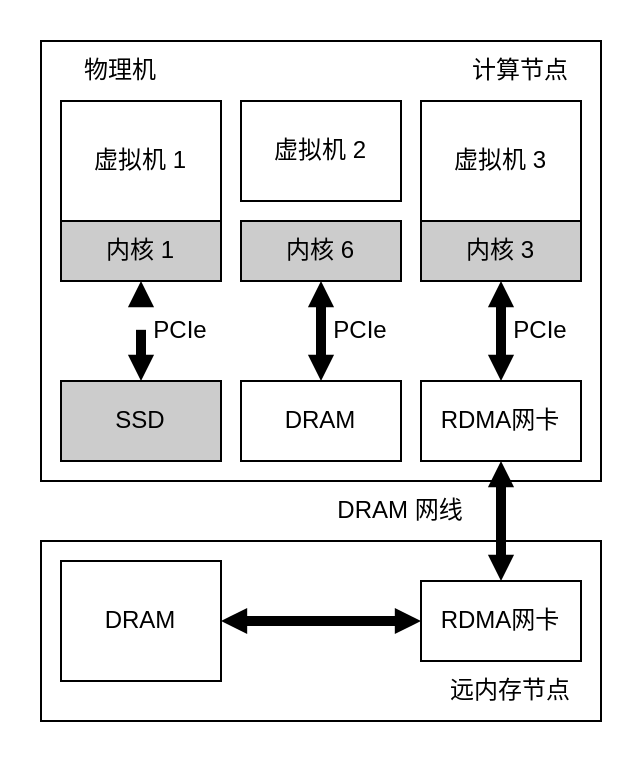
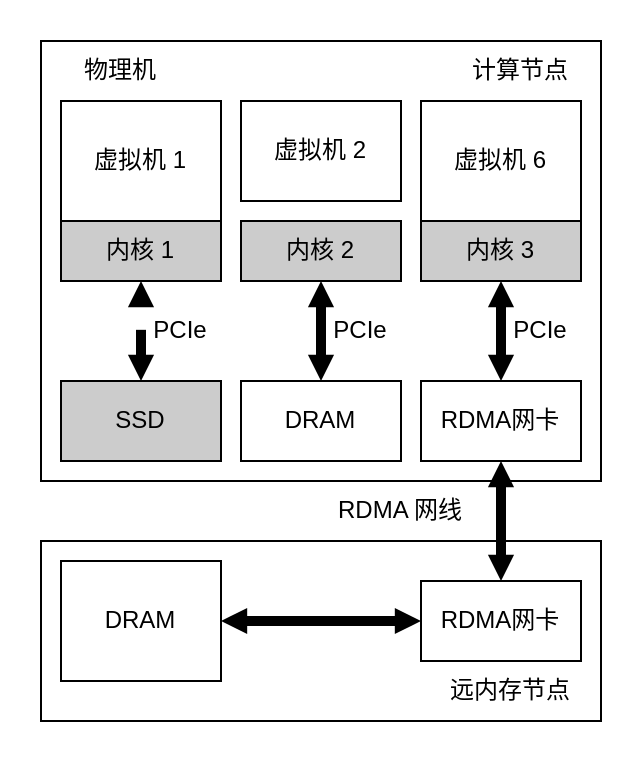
node "虚拟机 3": label "虚拟机 3" -> "虚拟机 6"
node "内核 6": label "内核 6" -> "内核 2"
node "DRAM 网线": label "DRAM 网线" -> "RDMA 网线"
